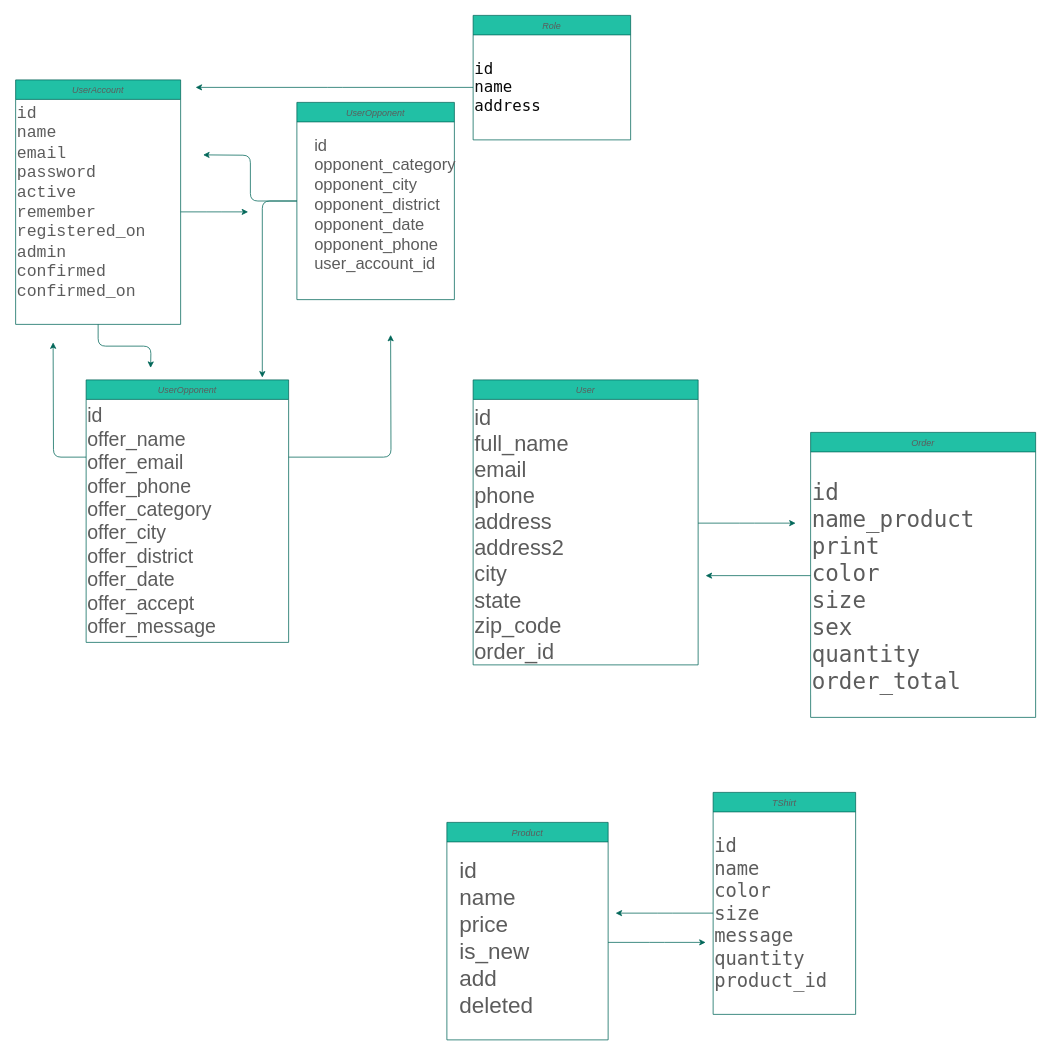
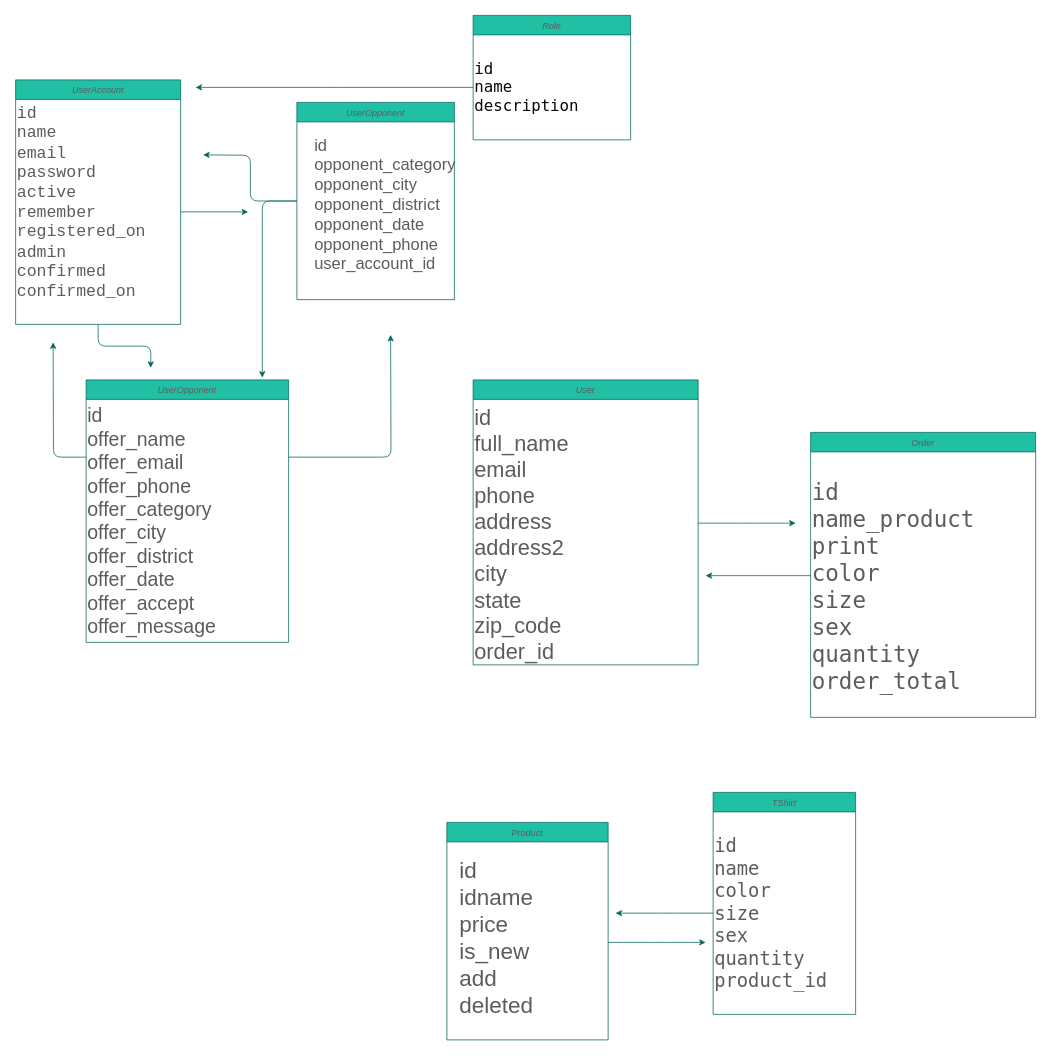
node "id name address": label "id name address" -> "id name description"
node "idnamecolorsizemessagequantityproduct_id": label "idnamecolorsizemessagequantityproduct_id" -> "idnamecolorsizesexquantityproduct_id"
node "id name price is_new add deleted": label "id name price is_new add deleted" -> "id idname price is_new add deleted"
